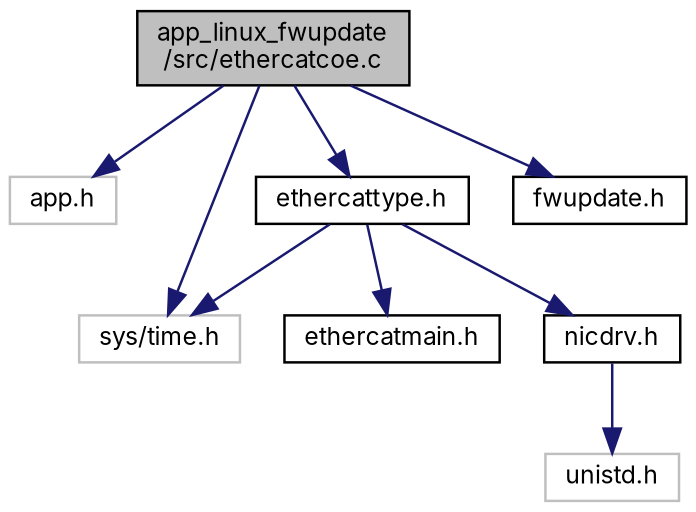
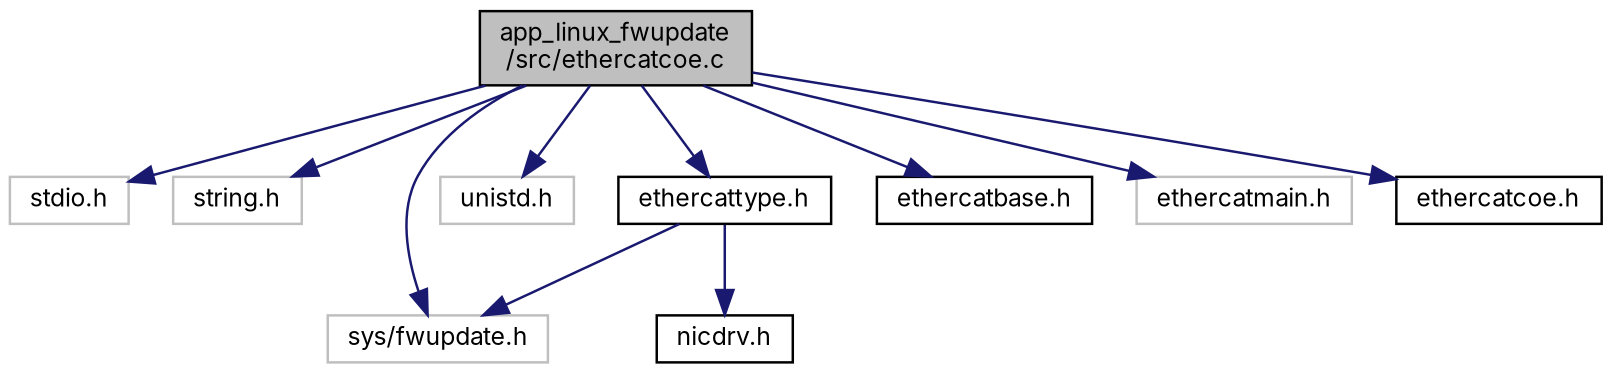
node "app.h": label "app.h" -> "stdio.h"
node "string.h": added
node "fwupdate.h": label "fwupdate.h" -> "ethercatbase.h"
node "ethercatcoe.h": added
edge "ethercattype.h" -> "ethercatmain.h": now "app_linux_fwupdate /src/ethercatcoe.c" -> "ethercatmain.h"
node "sys/time.h": label "sys/time.h" -> "sys/fwupdate.h"
node "ethercatmain.h": color black -> grey75
edge "nicdrv.h" -> "unistd.h": now "app_linux_fwupdate /src/ethercatcoe.c" -> "unistd.h"
